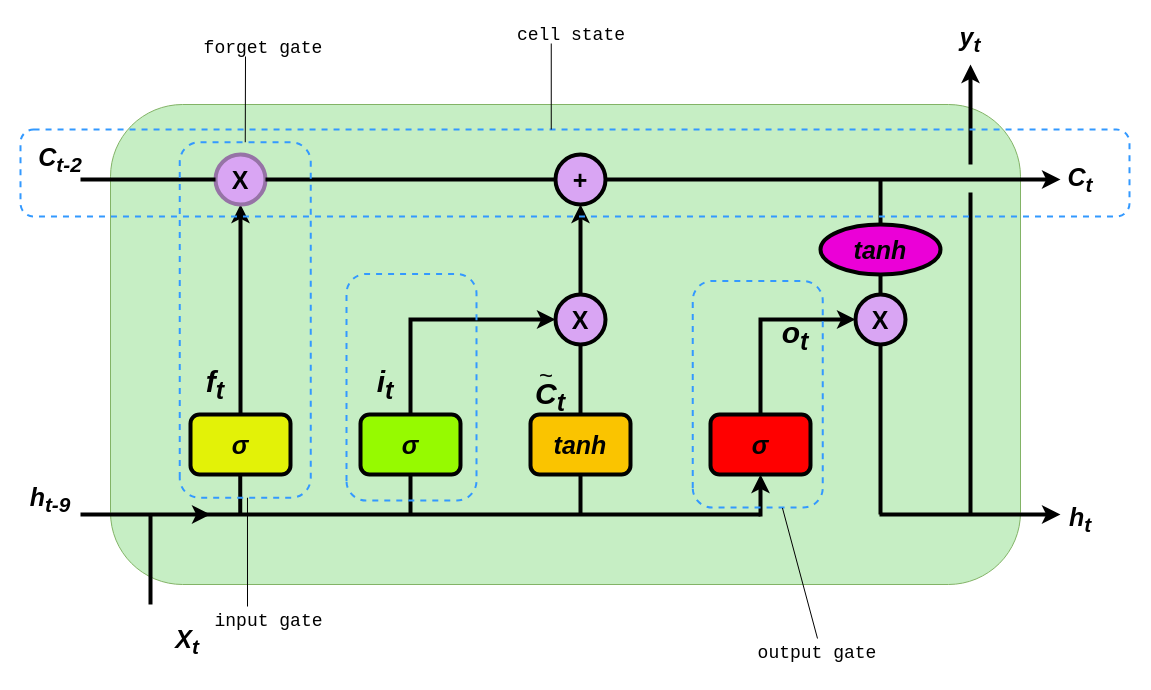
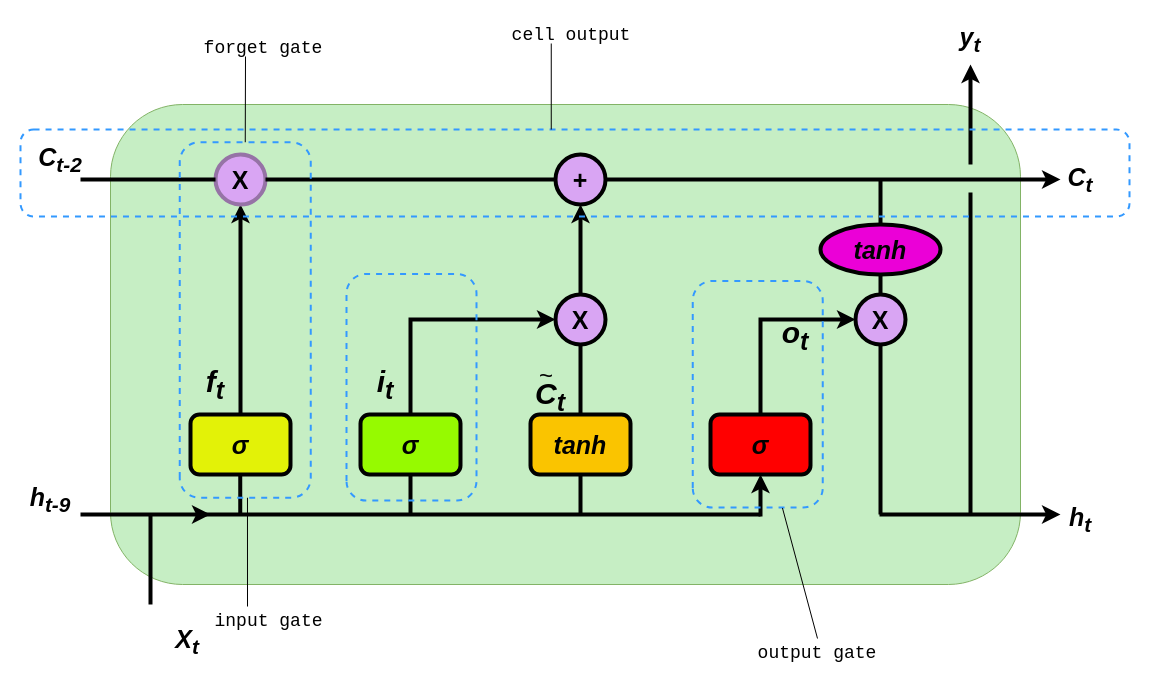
node "cell state": label "cell state" -> "cell output"
